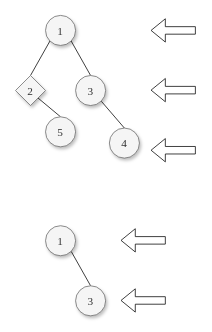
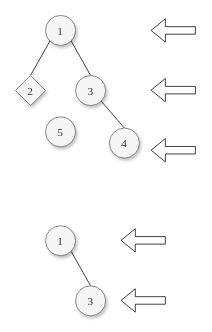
edge "2" -- "5": removed
